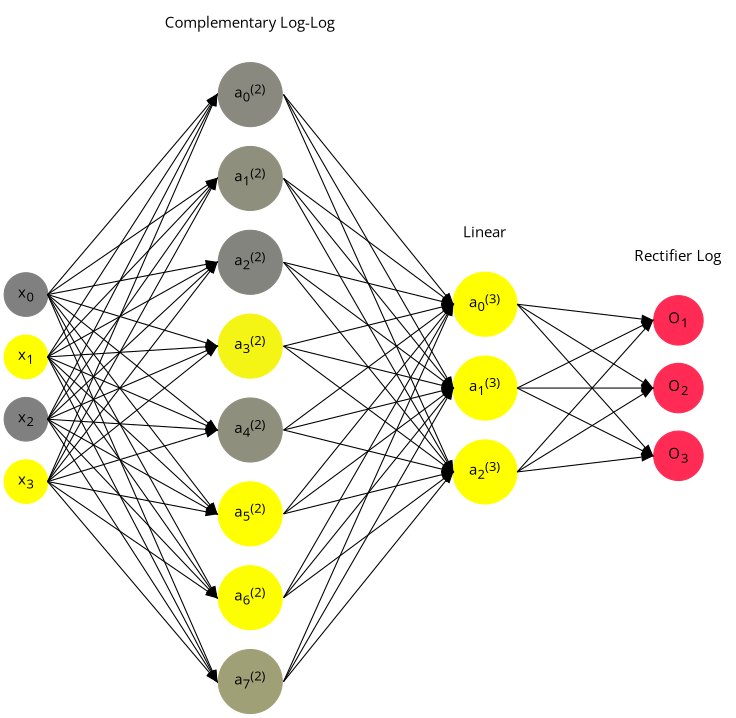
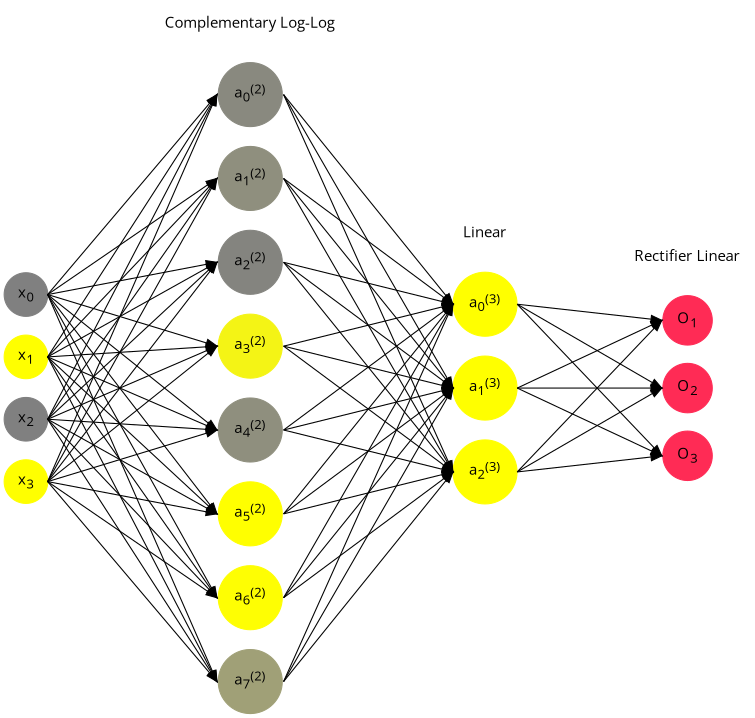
node "Rectifier Log": label "Rectifier Log" -> "Rectifier Linear"
